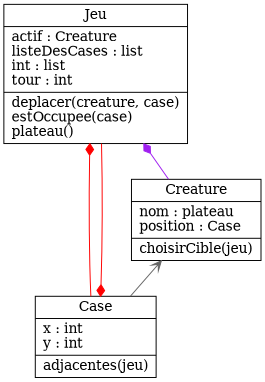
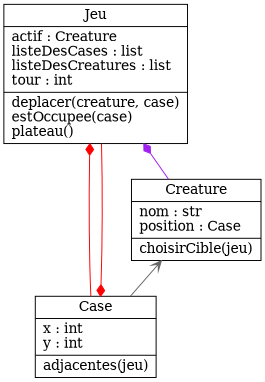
node "Jeu": text "int : list" -> "listeDesCreatures : list"
node "Creature": text "nom : plateau" -> "nom : str"
